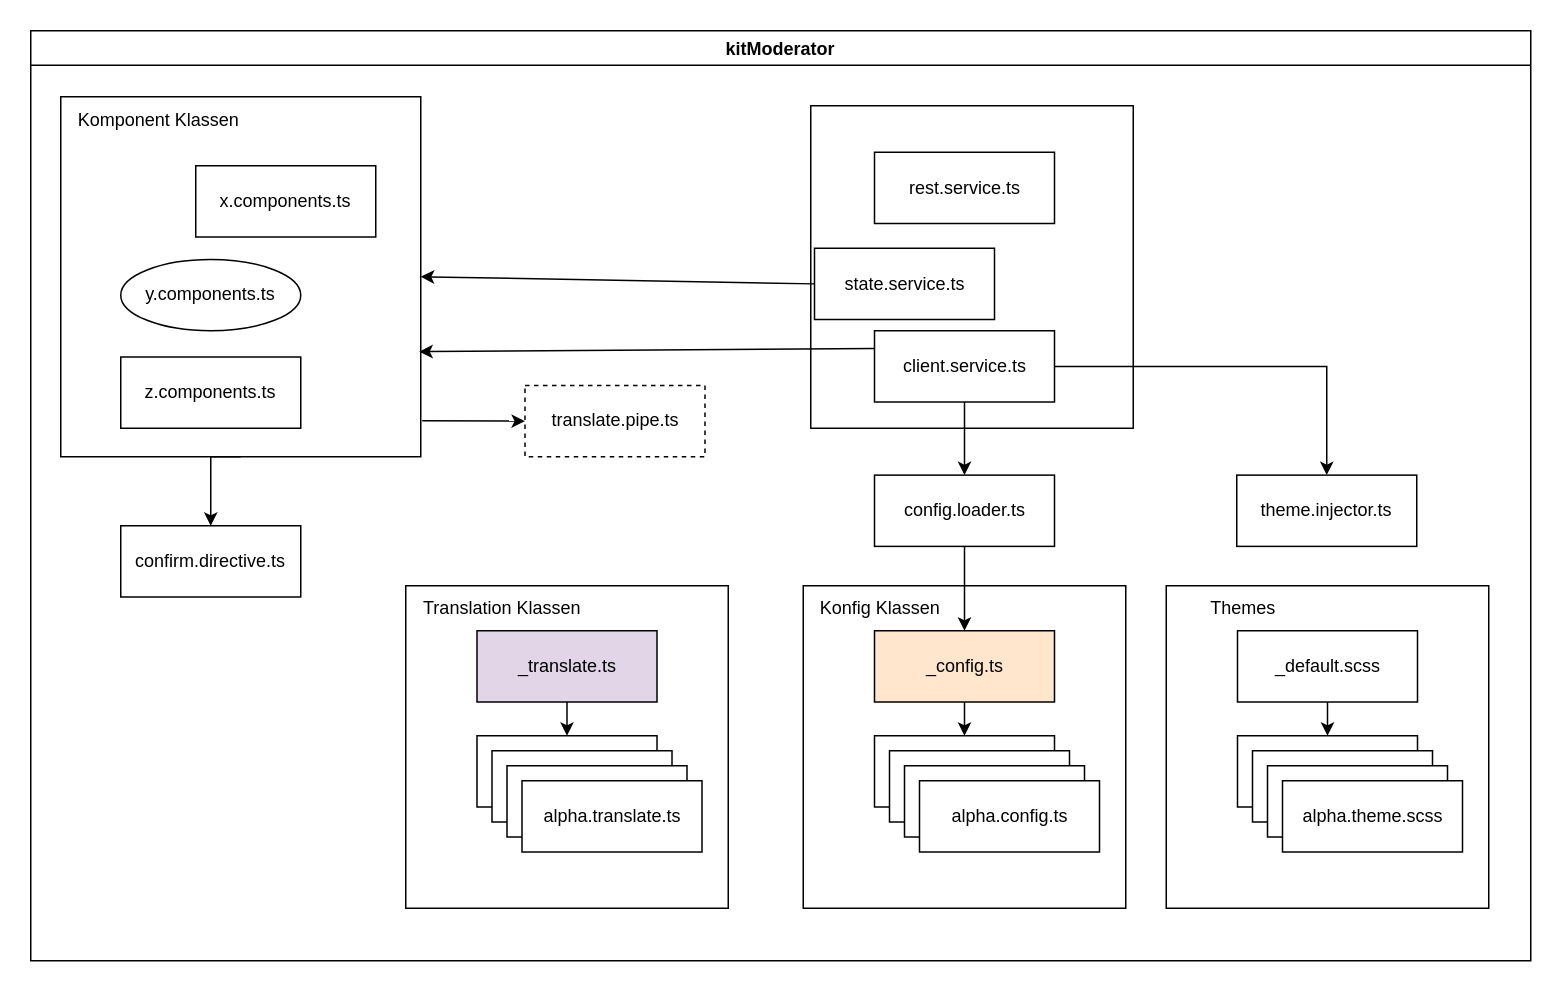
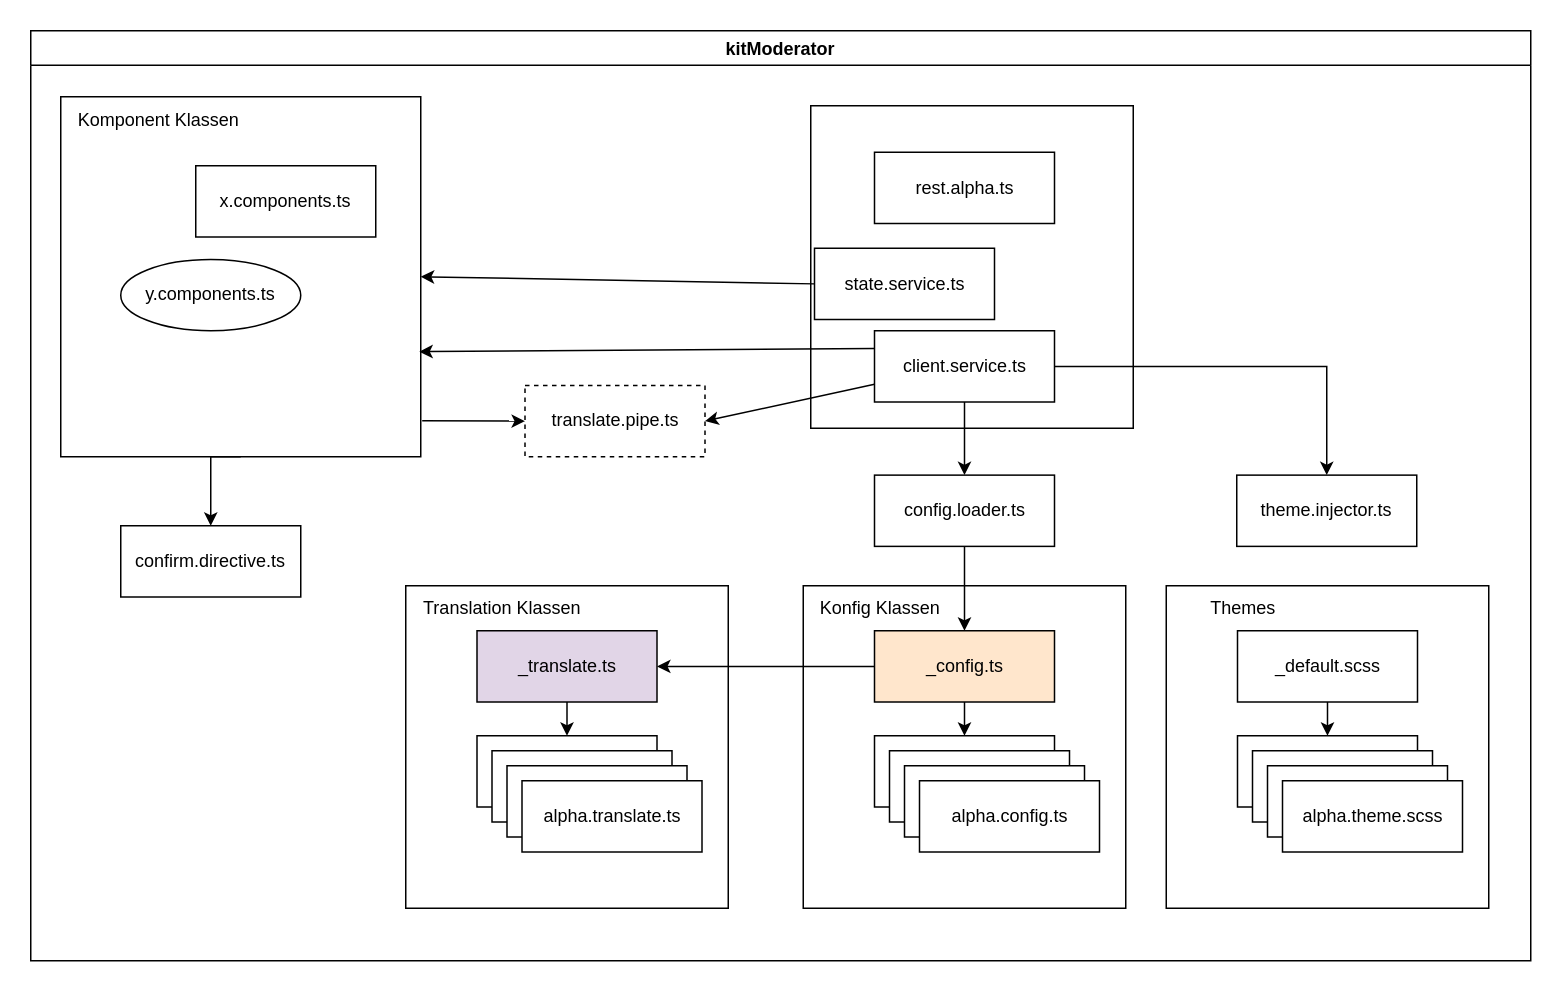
node "rest.service.ts": label "rest.service.ts" -> "rest.alpha.ts"
node "z.components.ts": removed
edge "client.service.ts" -> "translate.pipe.ts": added
edge "_config.ts" -> "_translate.ts": added
